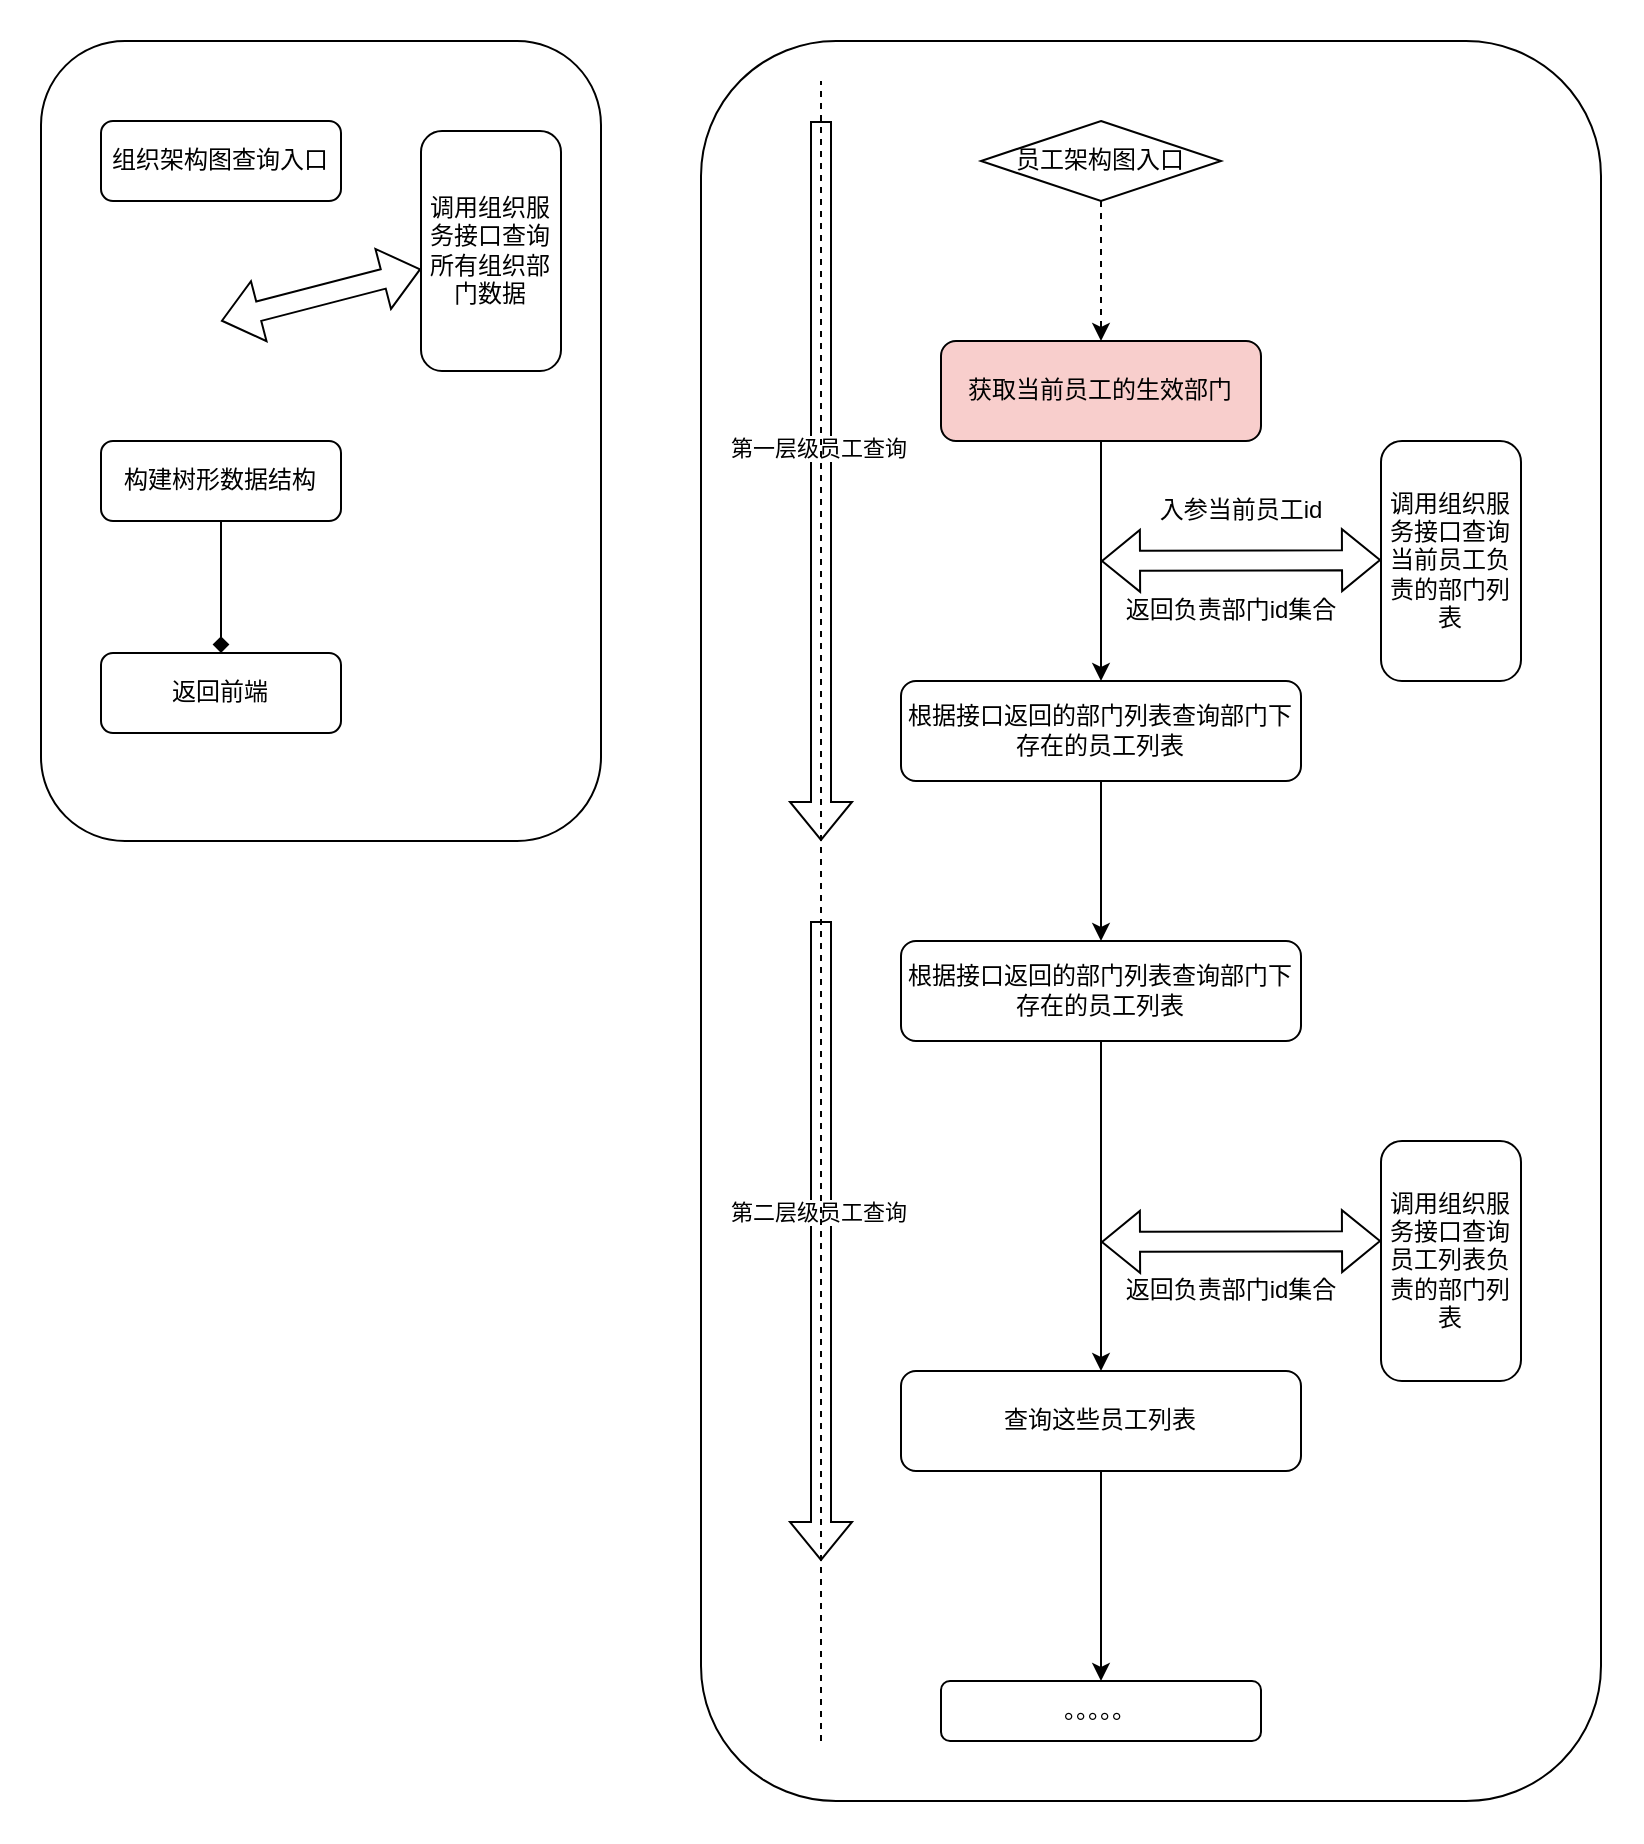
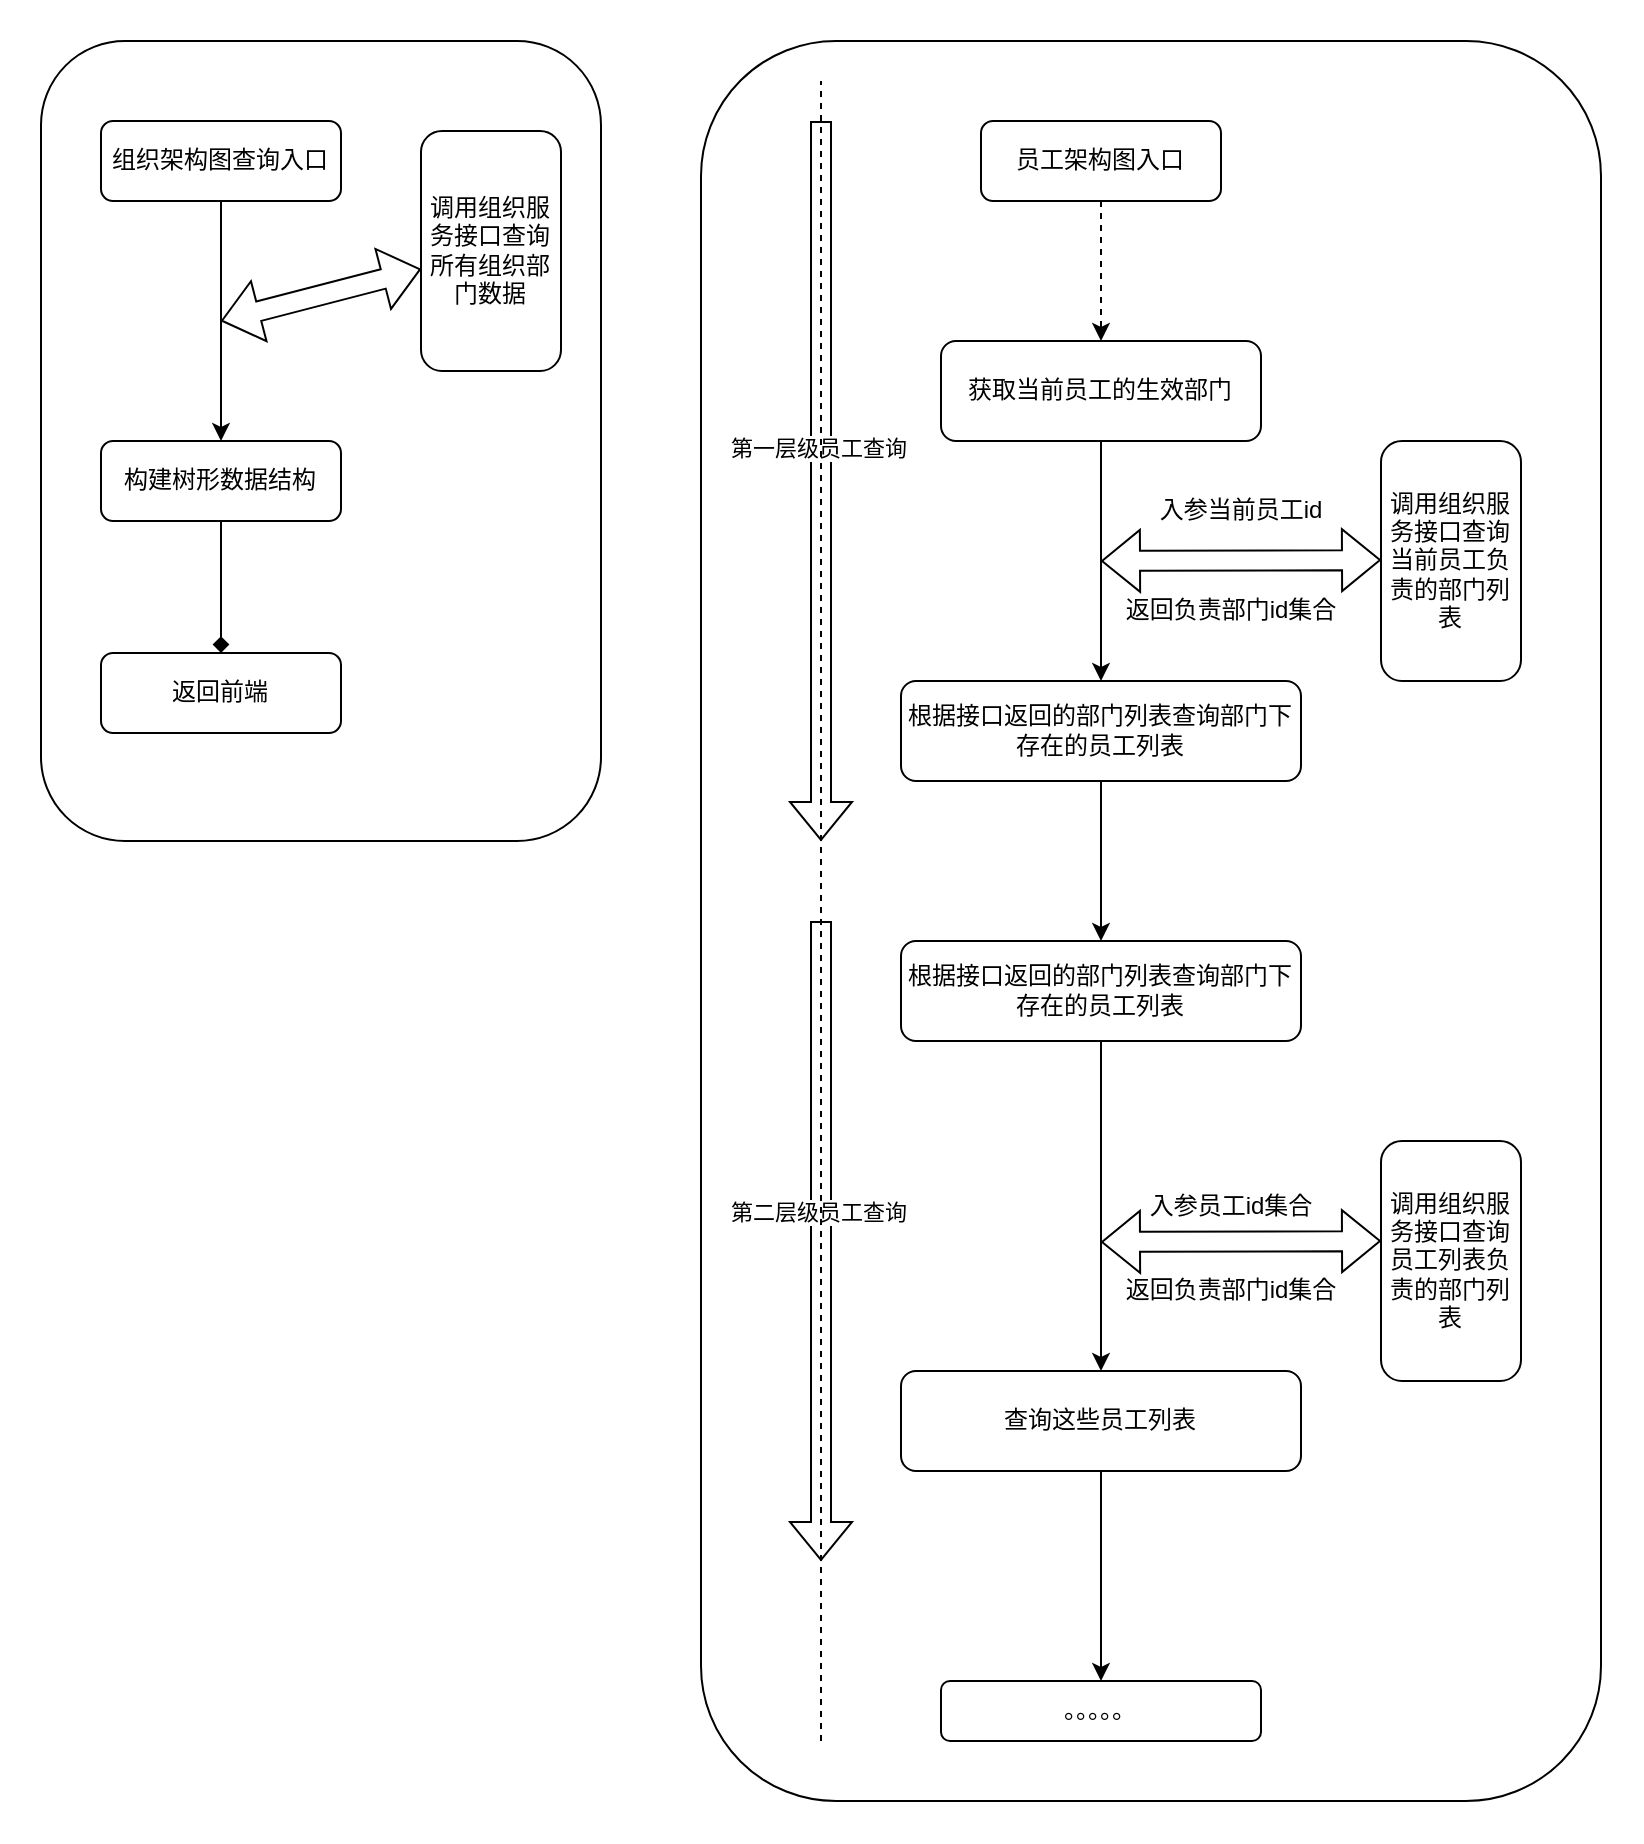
node "员工架构图入口": shape diamond -> rounded rectangle
edge "组织架构图查询入口" -> "构建树形数据结构": added
node "获取当前员工的生效部门": fillcolor #f8cecc -> #ffffff
node "入参员工id集合": added
